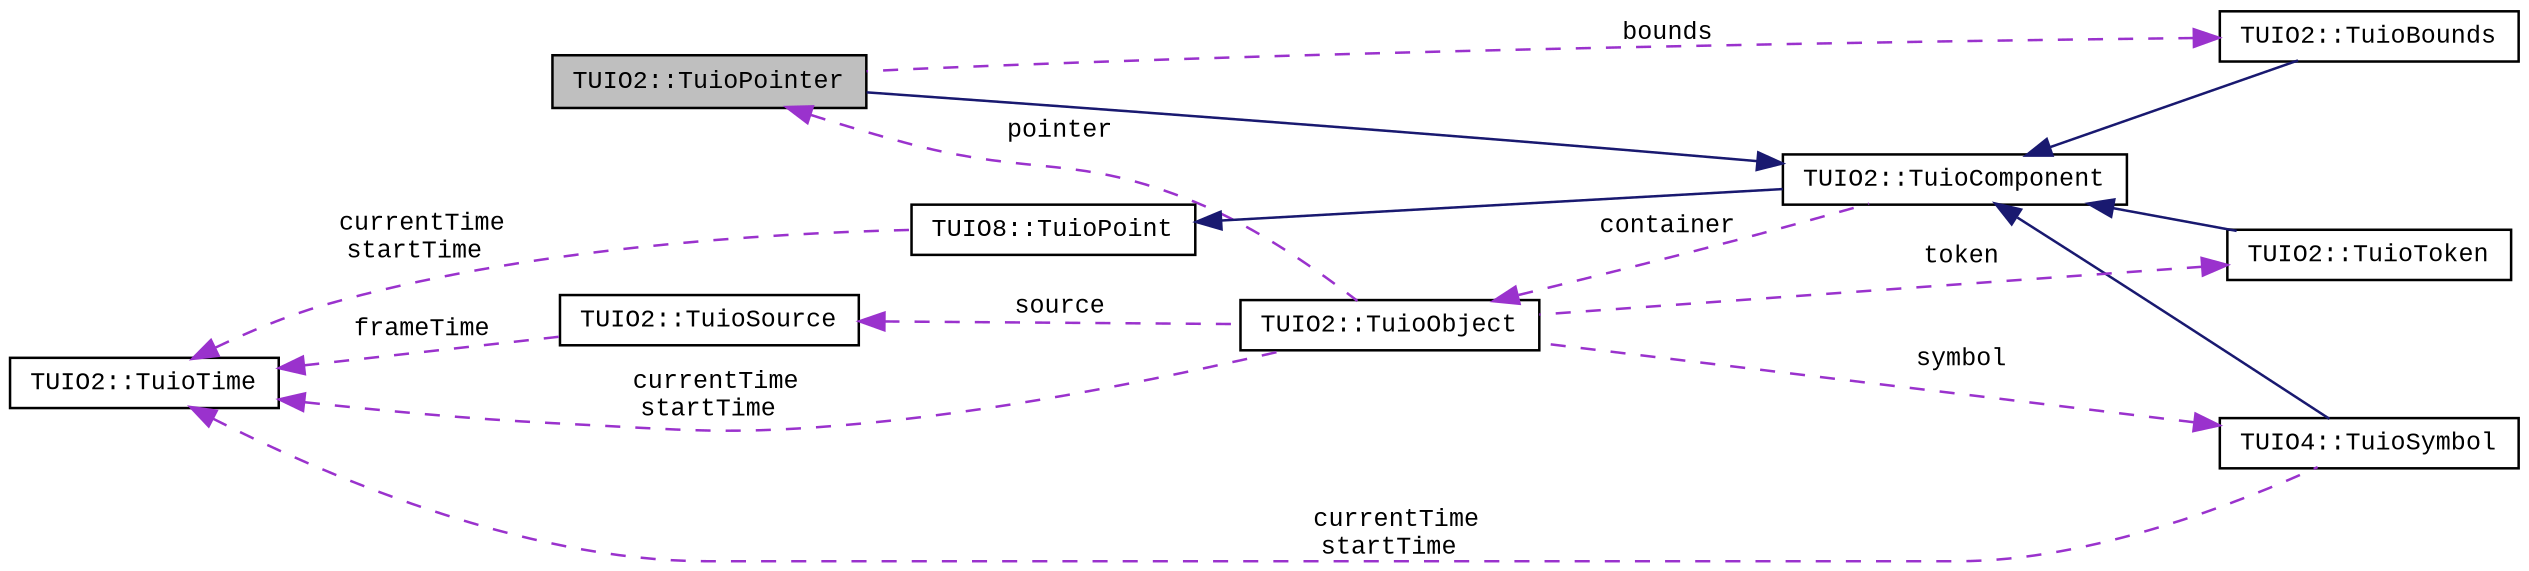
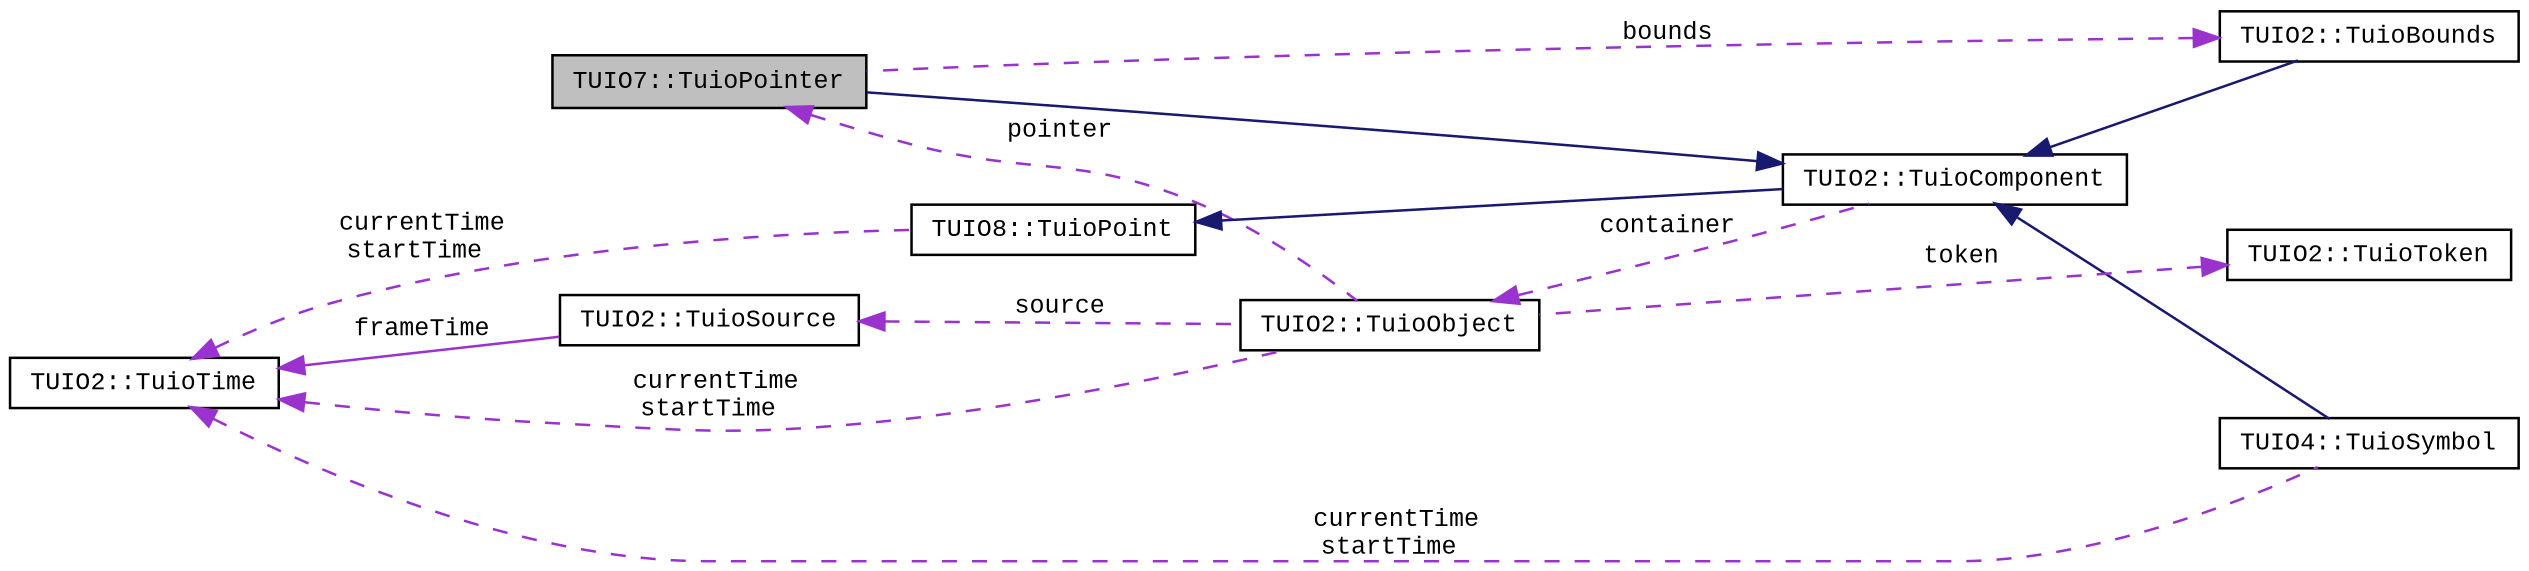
node "TUIO2::TuioPointer": label "TUIO2::TuioPointer" -> "TUIO7::TuioPointer"
edge "TUIO2::TuioToken" -> "TUIO2::TuioComponent": removed
edge "TUIO2::TuioSource" -> "TUIO2::TuioTime": style dashed -> solid
edge "TUIO2::TuioObject" -> "TUIO4::TuioSymbol": removed, label "symbol"
